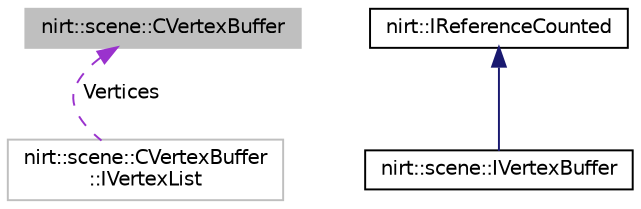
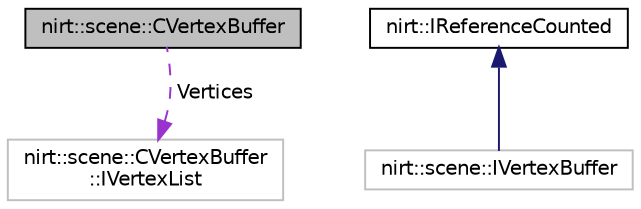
node "nirt::scene::CVertexBuffer": color grey75 -> black
edge "nirt::scene::CVertexBuffer ::IVertexList" -> "nirt::scene::CVertexBuffer": reversed
node "nirt::scene::IVertexBuffer": color black -> grey75
